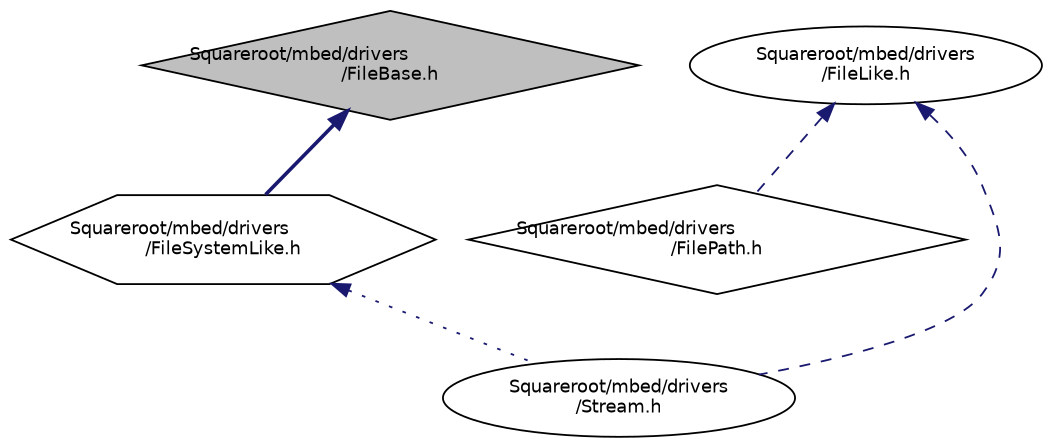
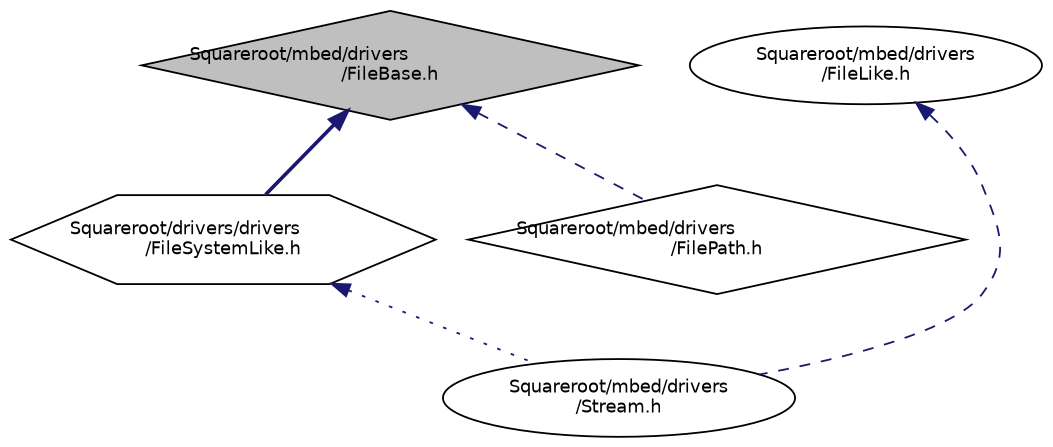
edge "Squareroot/mbed/drivers /FilePath.h" -> "Squareroot/mbed/drivers /FileLike.h": now "Squareroot/mbed/drivers /FilePath.h" -> "Squareroot/mbed/drivers /FileBase.h"
node "Squareroot/mbed/drivers /FileSystemLike.h": label "Squareroot/mbed/drivers /FileSystemLike.h" -> "Squareroot/drivers/drivers /FileSystemLike.h"
